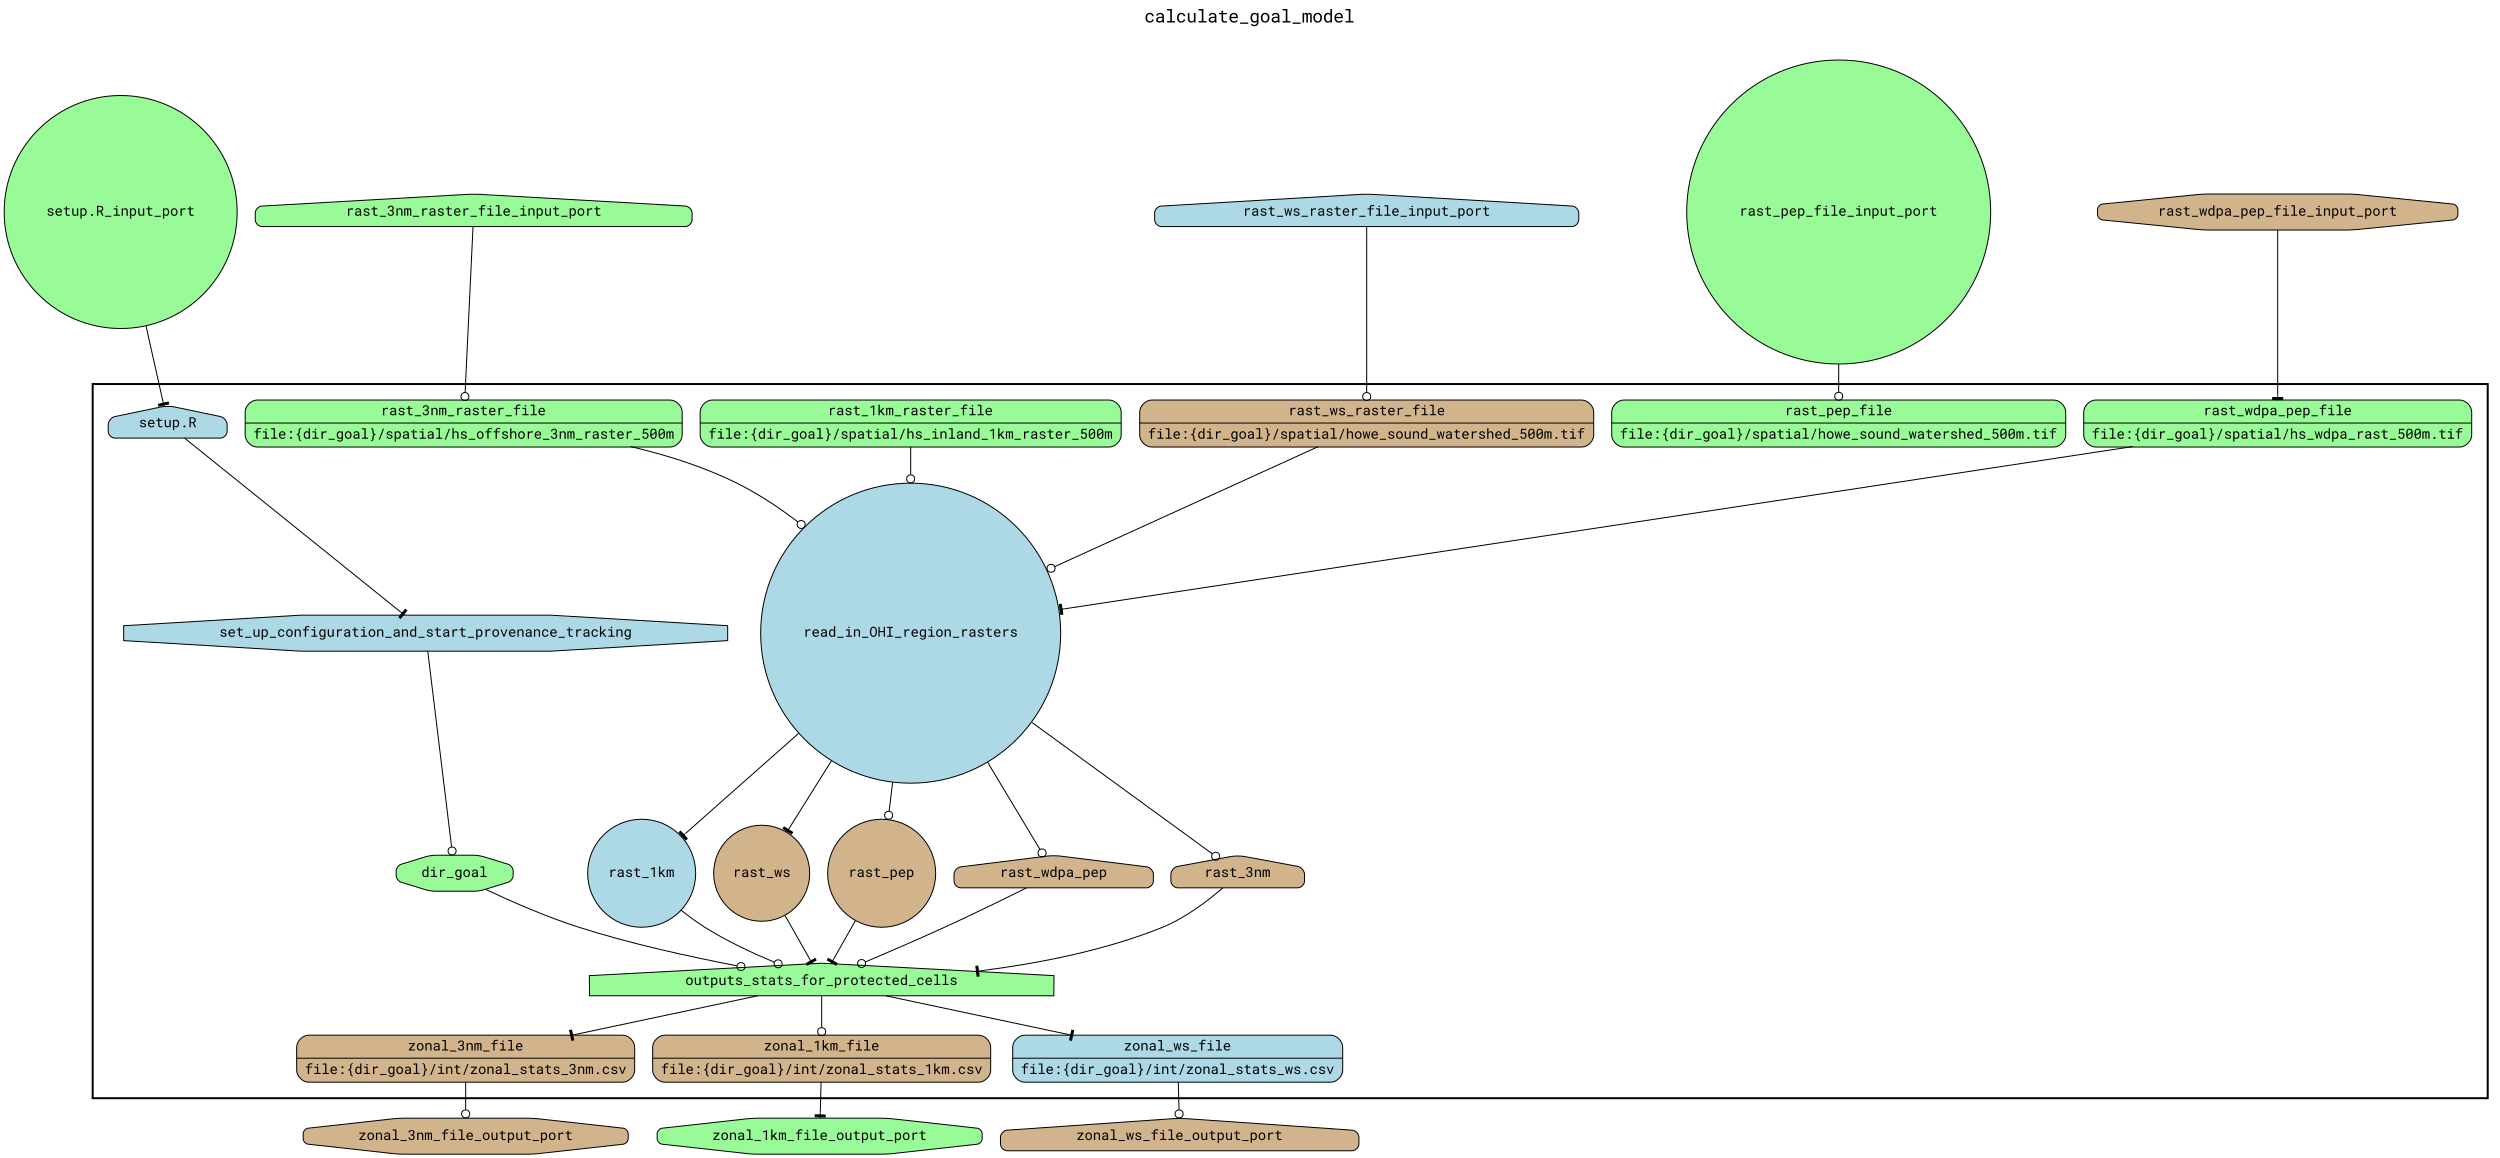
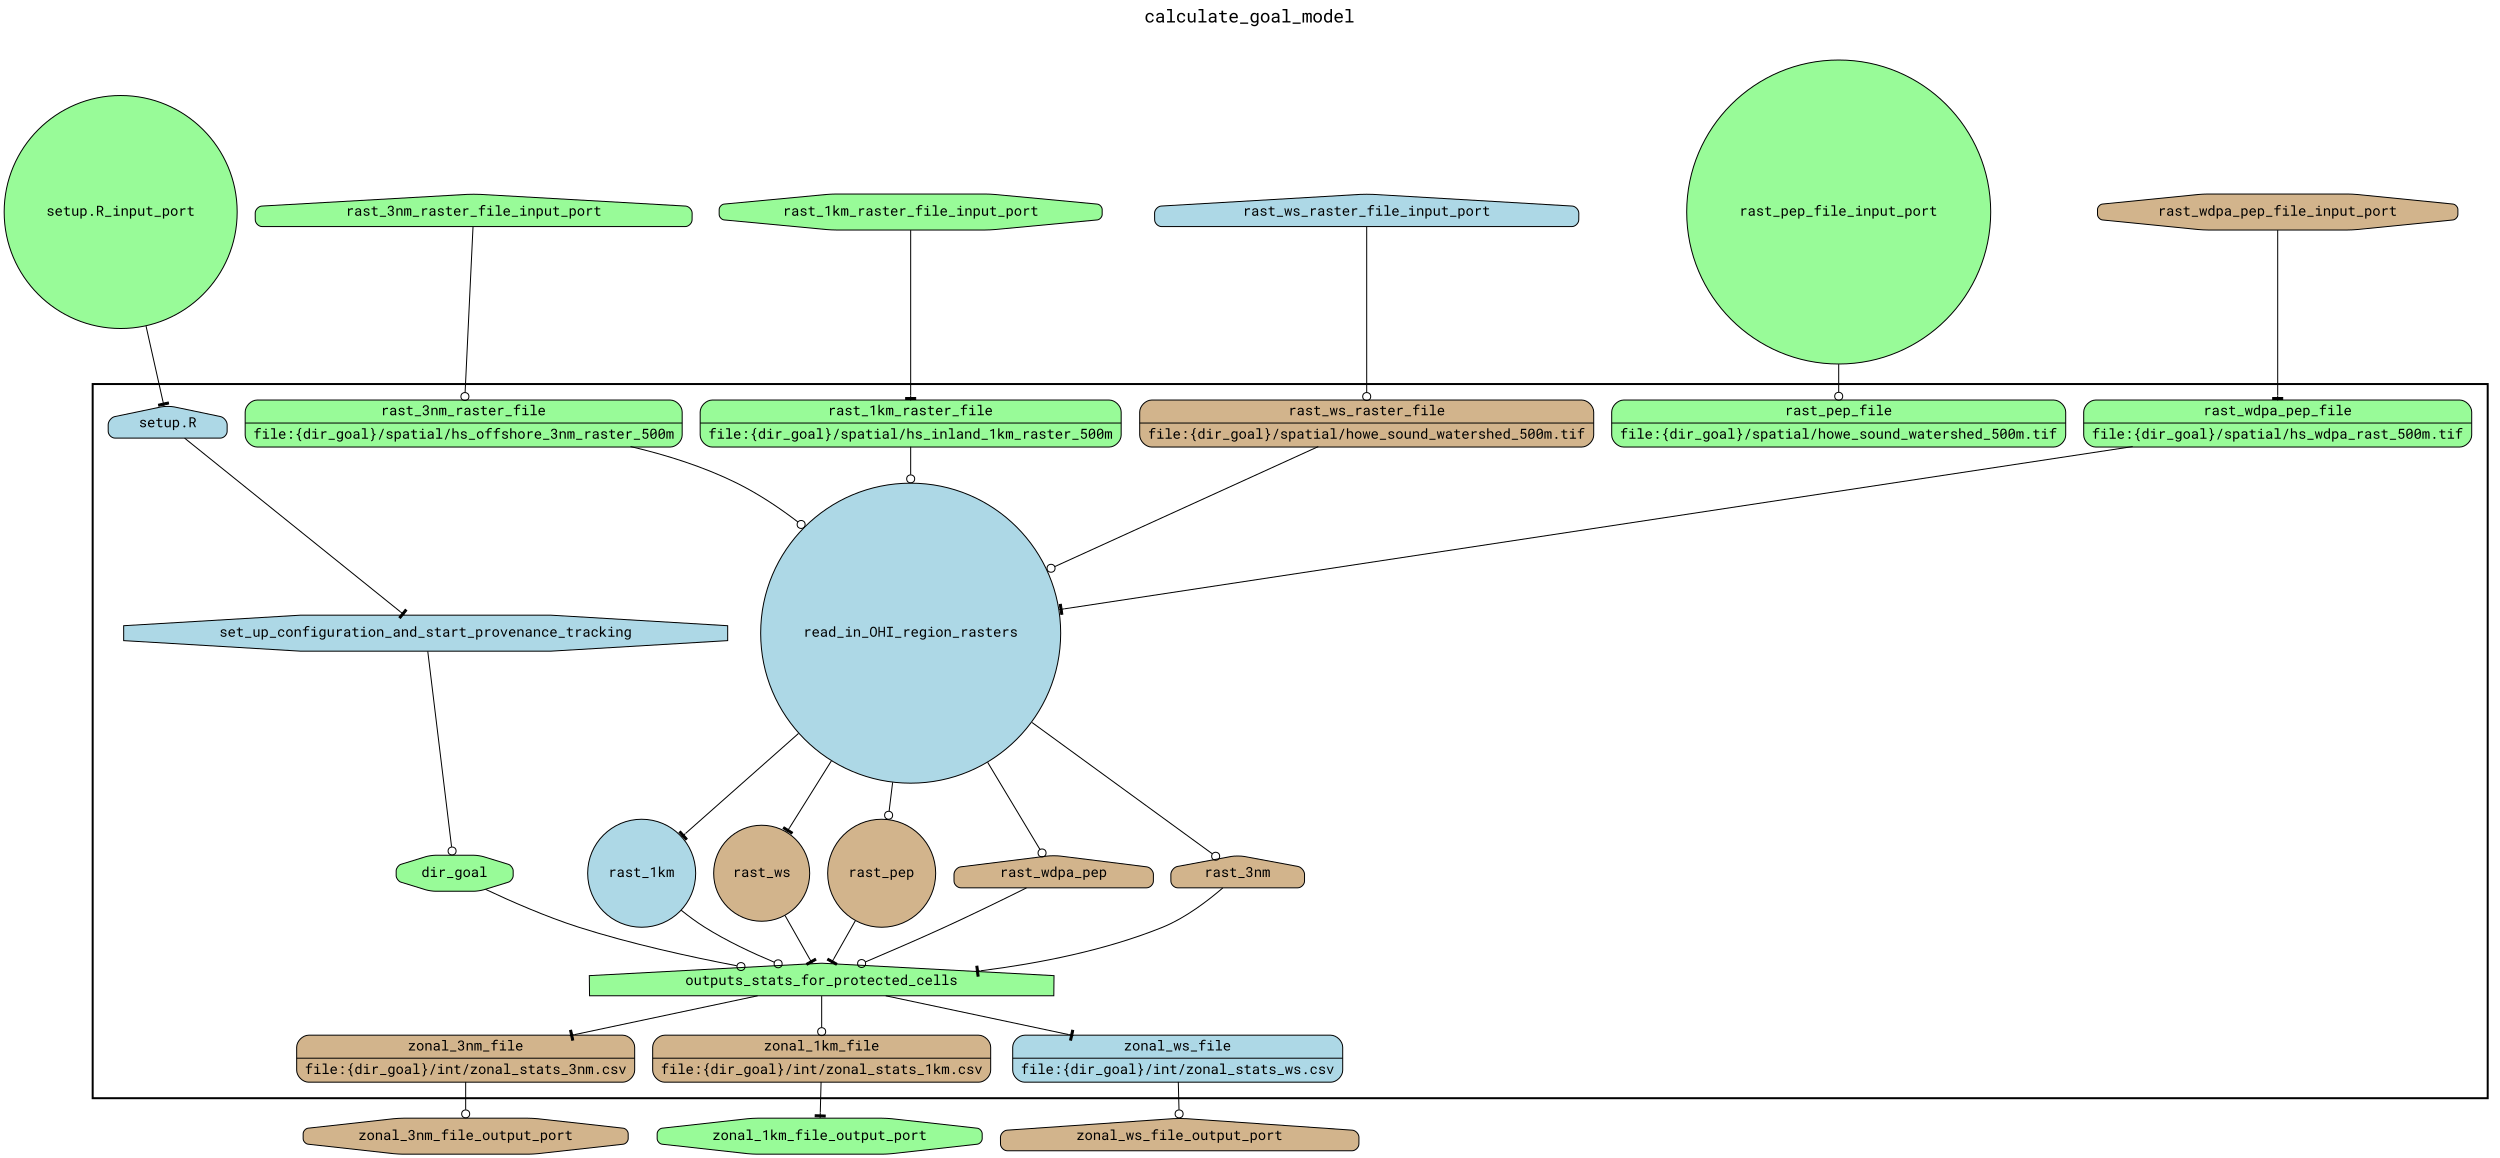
node "rast_1km_raster_file_input_port": added
